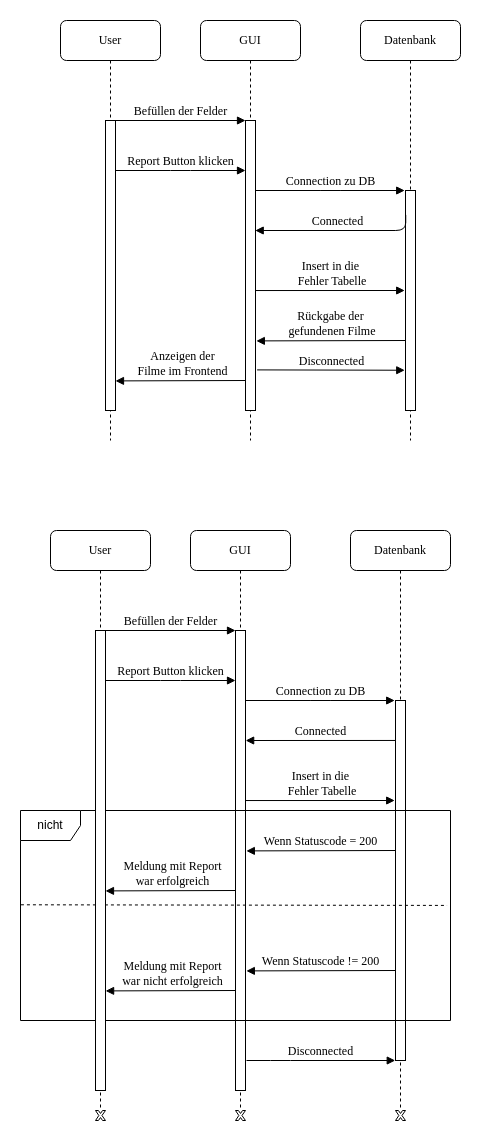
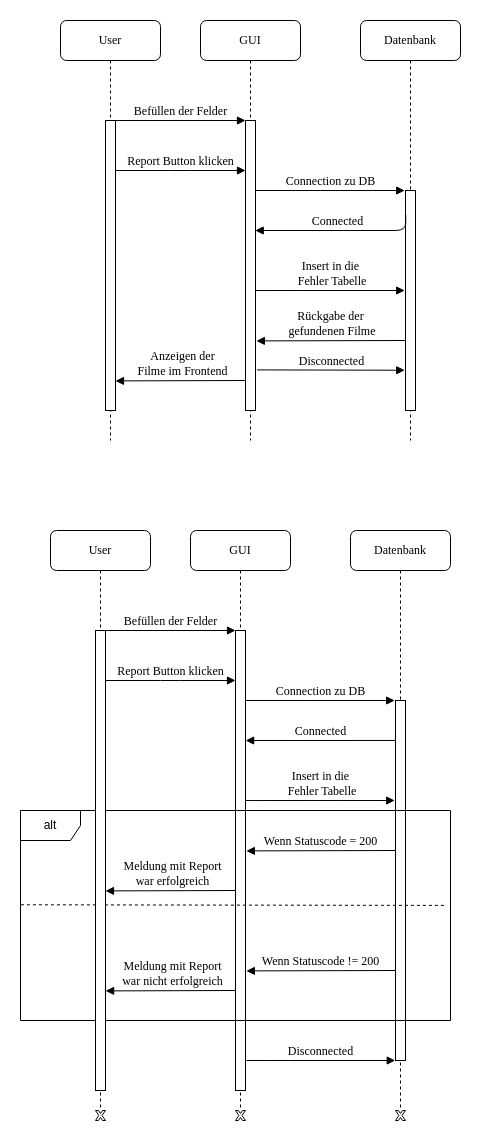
node "nicht": label "nicht" -> "alt"
